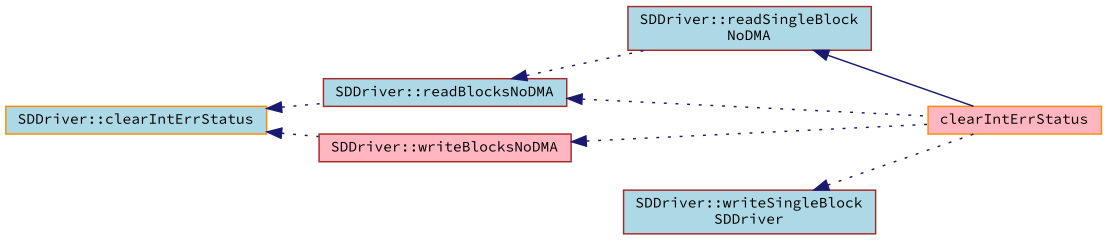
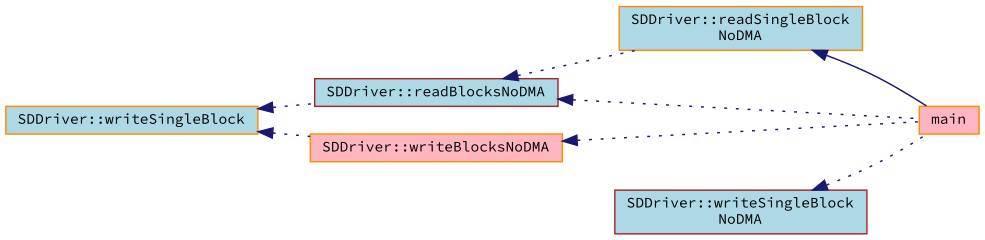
node "SDDriver::readSingleBlock NoDMA": color brown -> darkorange
node "SDDriver::clearIntErrStatus": label "SDDriver::clearIntErrStatus" -> "SDDriver::writeSingleBlock"
node "clearIntErrStatus": label "clearIntErrStatus" -> "main"
node "SDDriver::writeBlocksNoDMA": color brown -> darkorange
node "SDDriver::writeSingleBlock SDDriver": label "SDDriver::writeSingleBlock SDDriver" -> "SDDriver::writeSingleBlock NoDMA"
